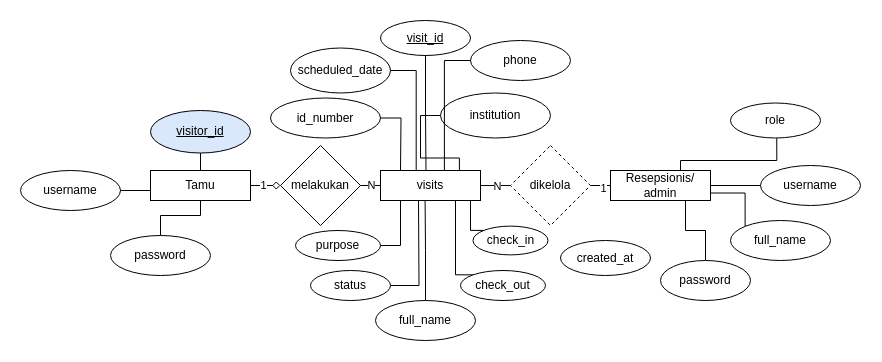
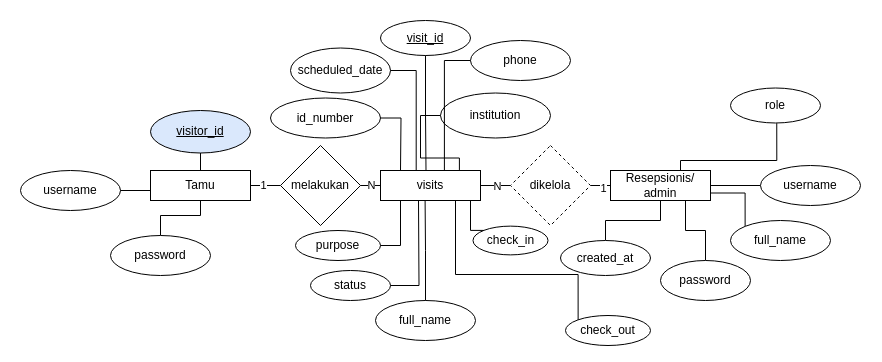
node "role": moved (776, 121) -> (776, 106)
edge "Tamu" -> "melakukan": arrowhead diamond -> none
edge "Resepsionis/ admin" -- "created_at": added
node "check_out": moved (503, 286) -> (608, 331)
